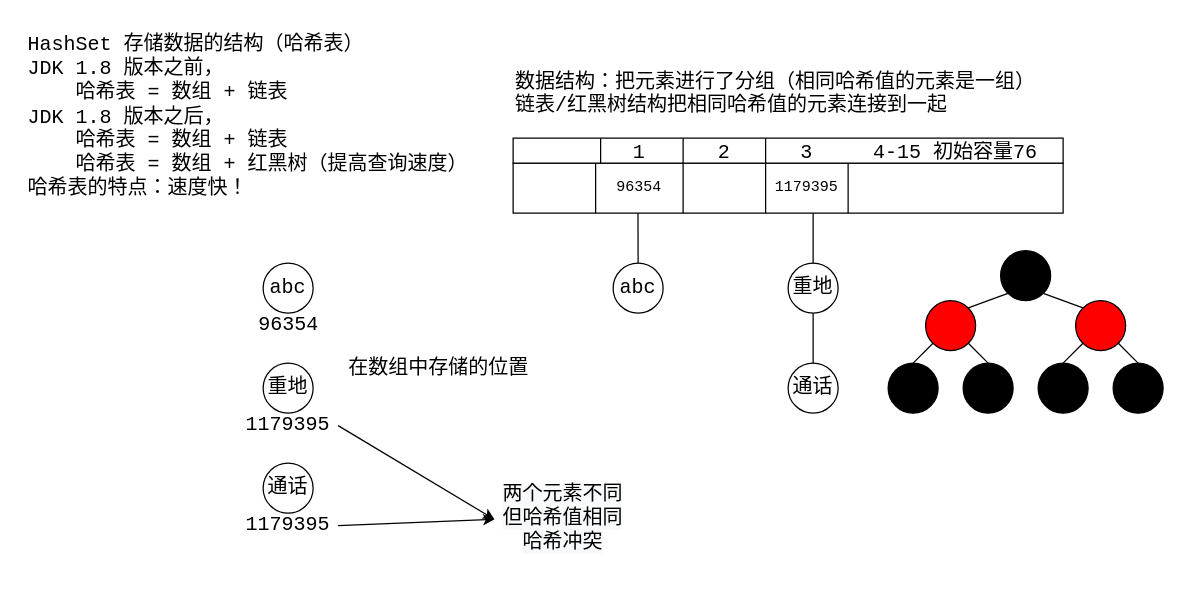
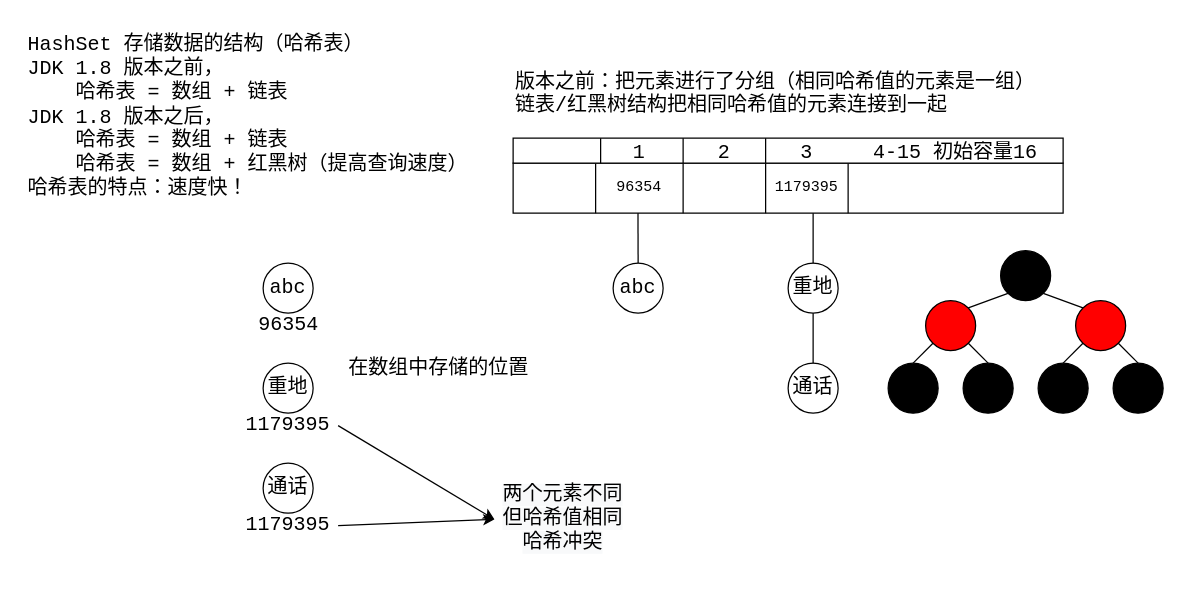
node "数据结构：把元素进行了分组（相同哈希值的元素是一组） 链表/红黑树结构把相同哈希值的元素连接到一起": label "数据结构：把元素进行了分组（相同哈希值的元素是一组） 链表/红黑树结构把相同哈希值的元素连接到一起" -> "版本之前：把元素进行了分组（相同哈希值的元素是一组） 链表/红黑树结构把相同哈希值的元素连接到一起"
node "4-15 初始容量76": label "4-15 初始容量76" -> "4-15 初始容量16"
